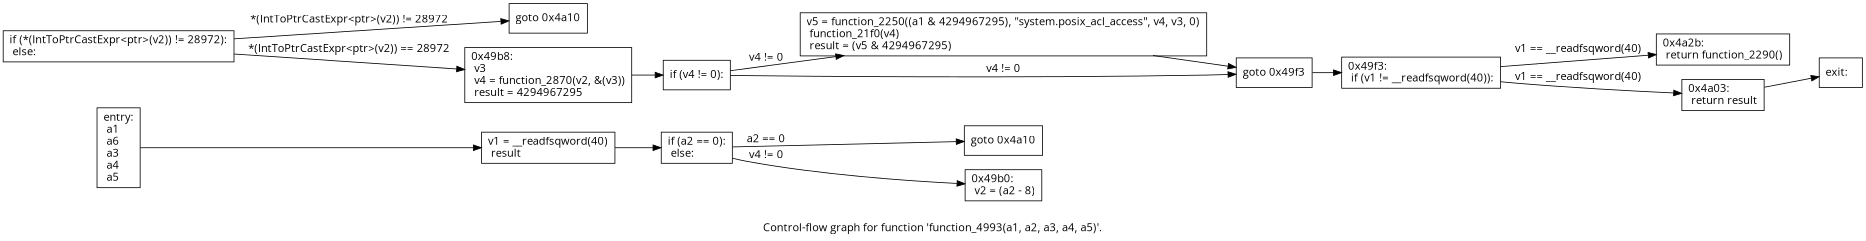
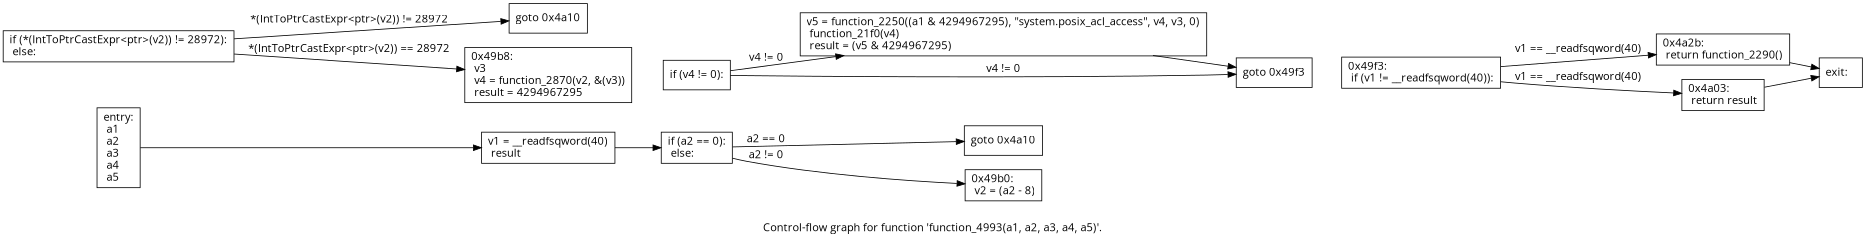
edge "0x4a2b:" -> "exit:": added
edge "goto 0x49f3" -> "0x49f3:": removed
edge "0x49b8:" -> "if (v4 != 0):": removed
node "entry:": text "a6" -> "a2"
edge "if (a2 == 0):" -> "0x49b0:": label "v4 != 0" -> "a2 != 0"
